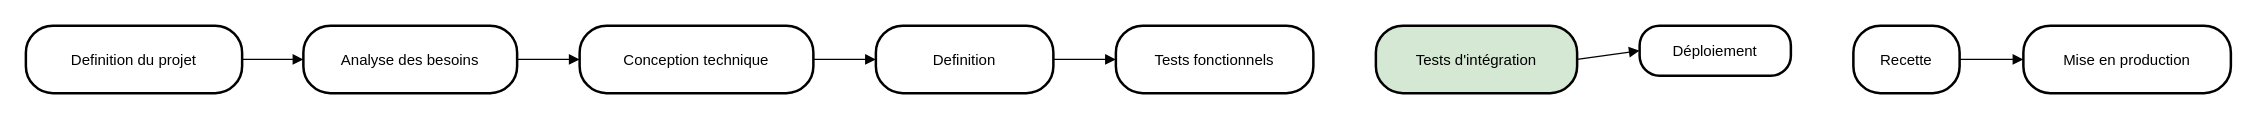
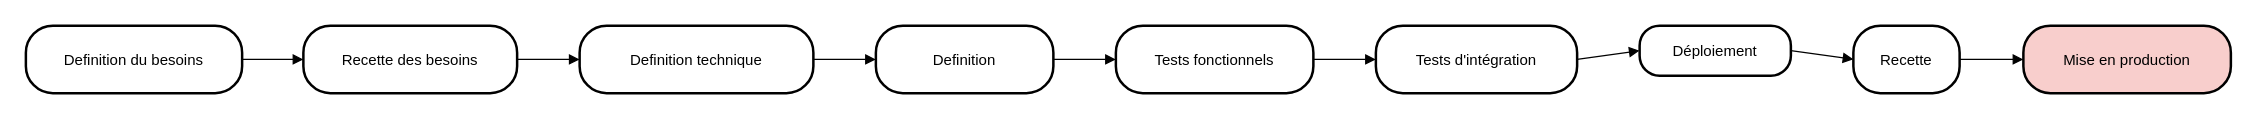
edge "Déploiement" -> "Recette": added
edge "Tests fonctionnels" -> "Tests d'intégration": added
node "Tests d'intégration": fillcolor #d5e8d4 -> #ffffff
node "Mise en production": fillcolor #ffffff -> #f8cecc
node "Definition du projet": label "Definition du projet" -> "Definition du besoins"
node "Analyse des besoins": label "Analyse des besoins" -> "Recette des besoins"
node "Conception technique": label "Conception technique" -> "Definition technique"
